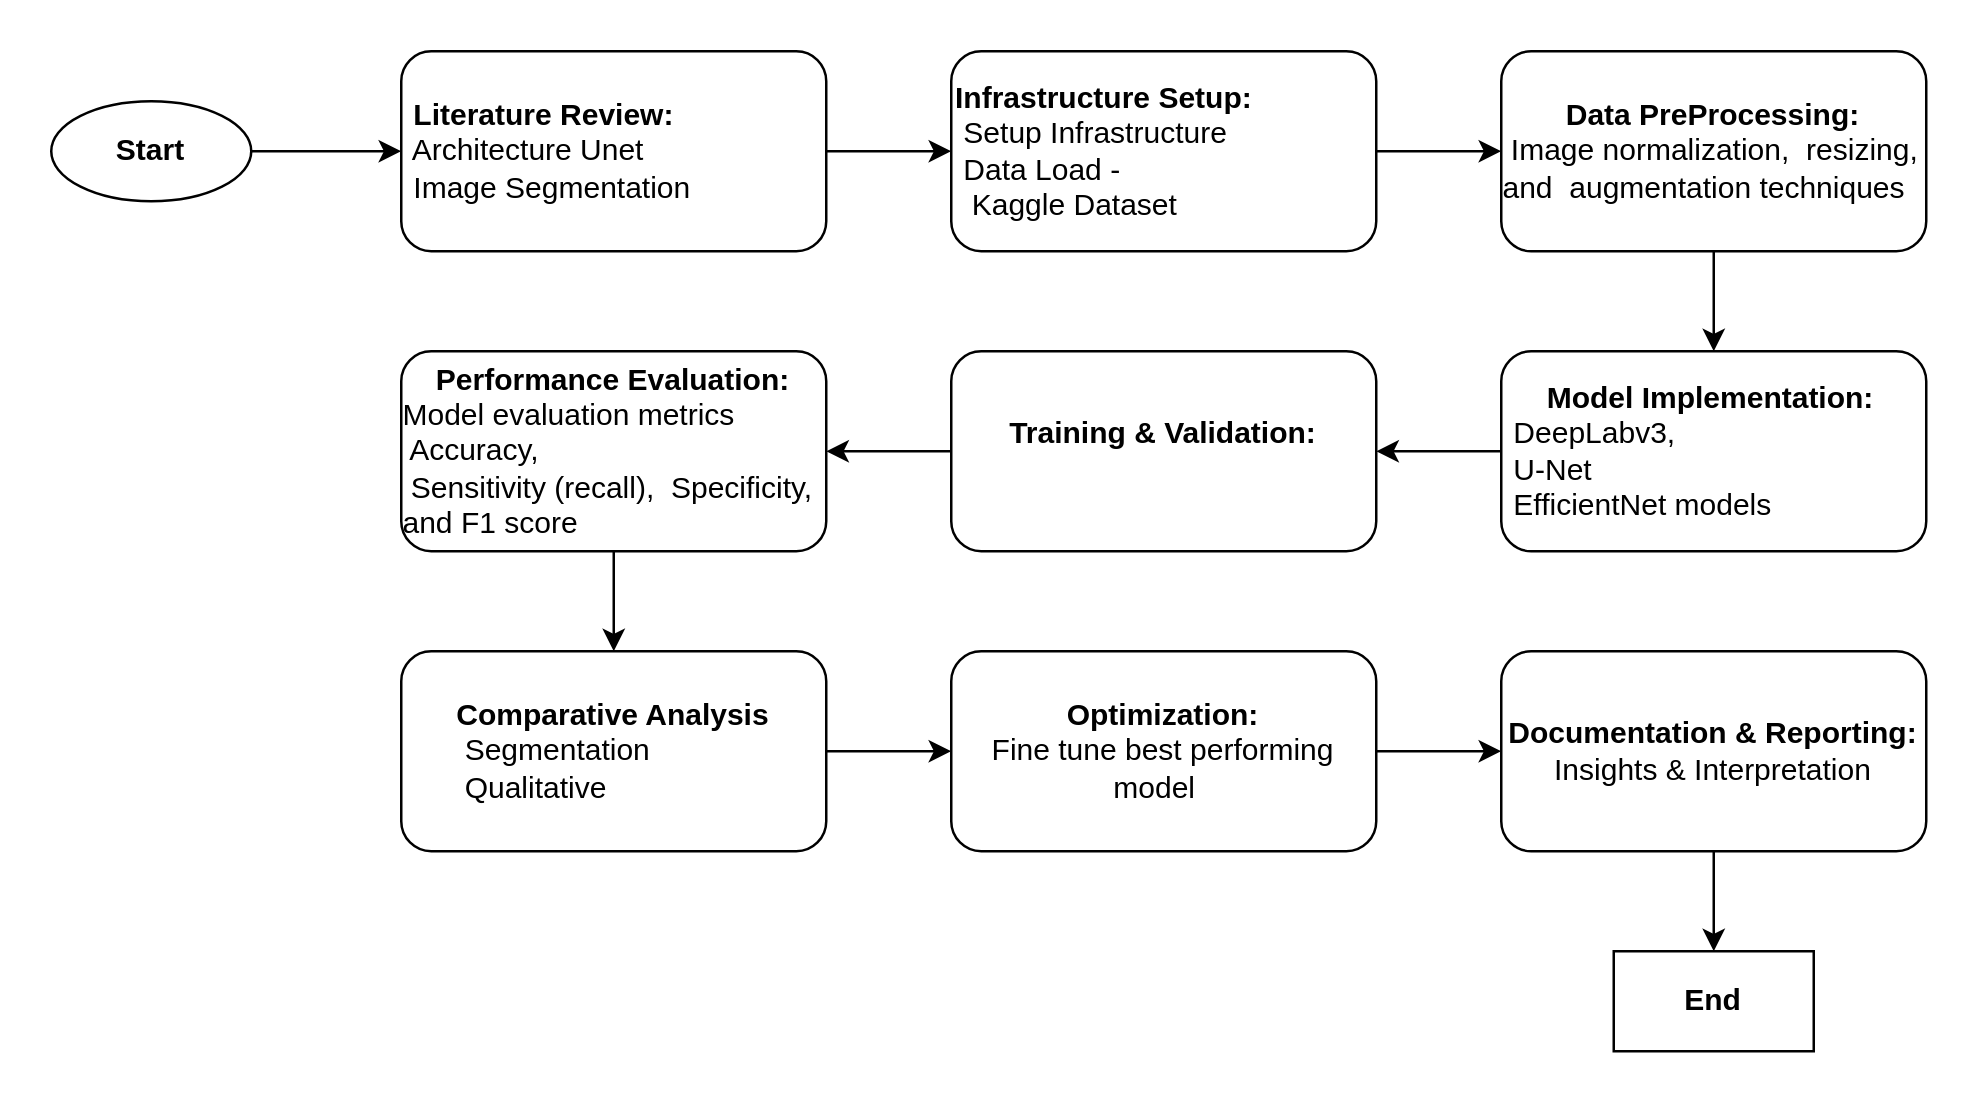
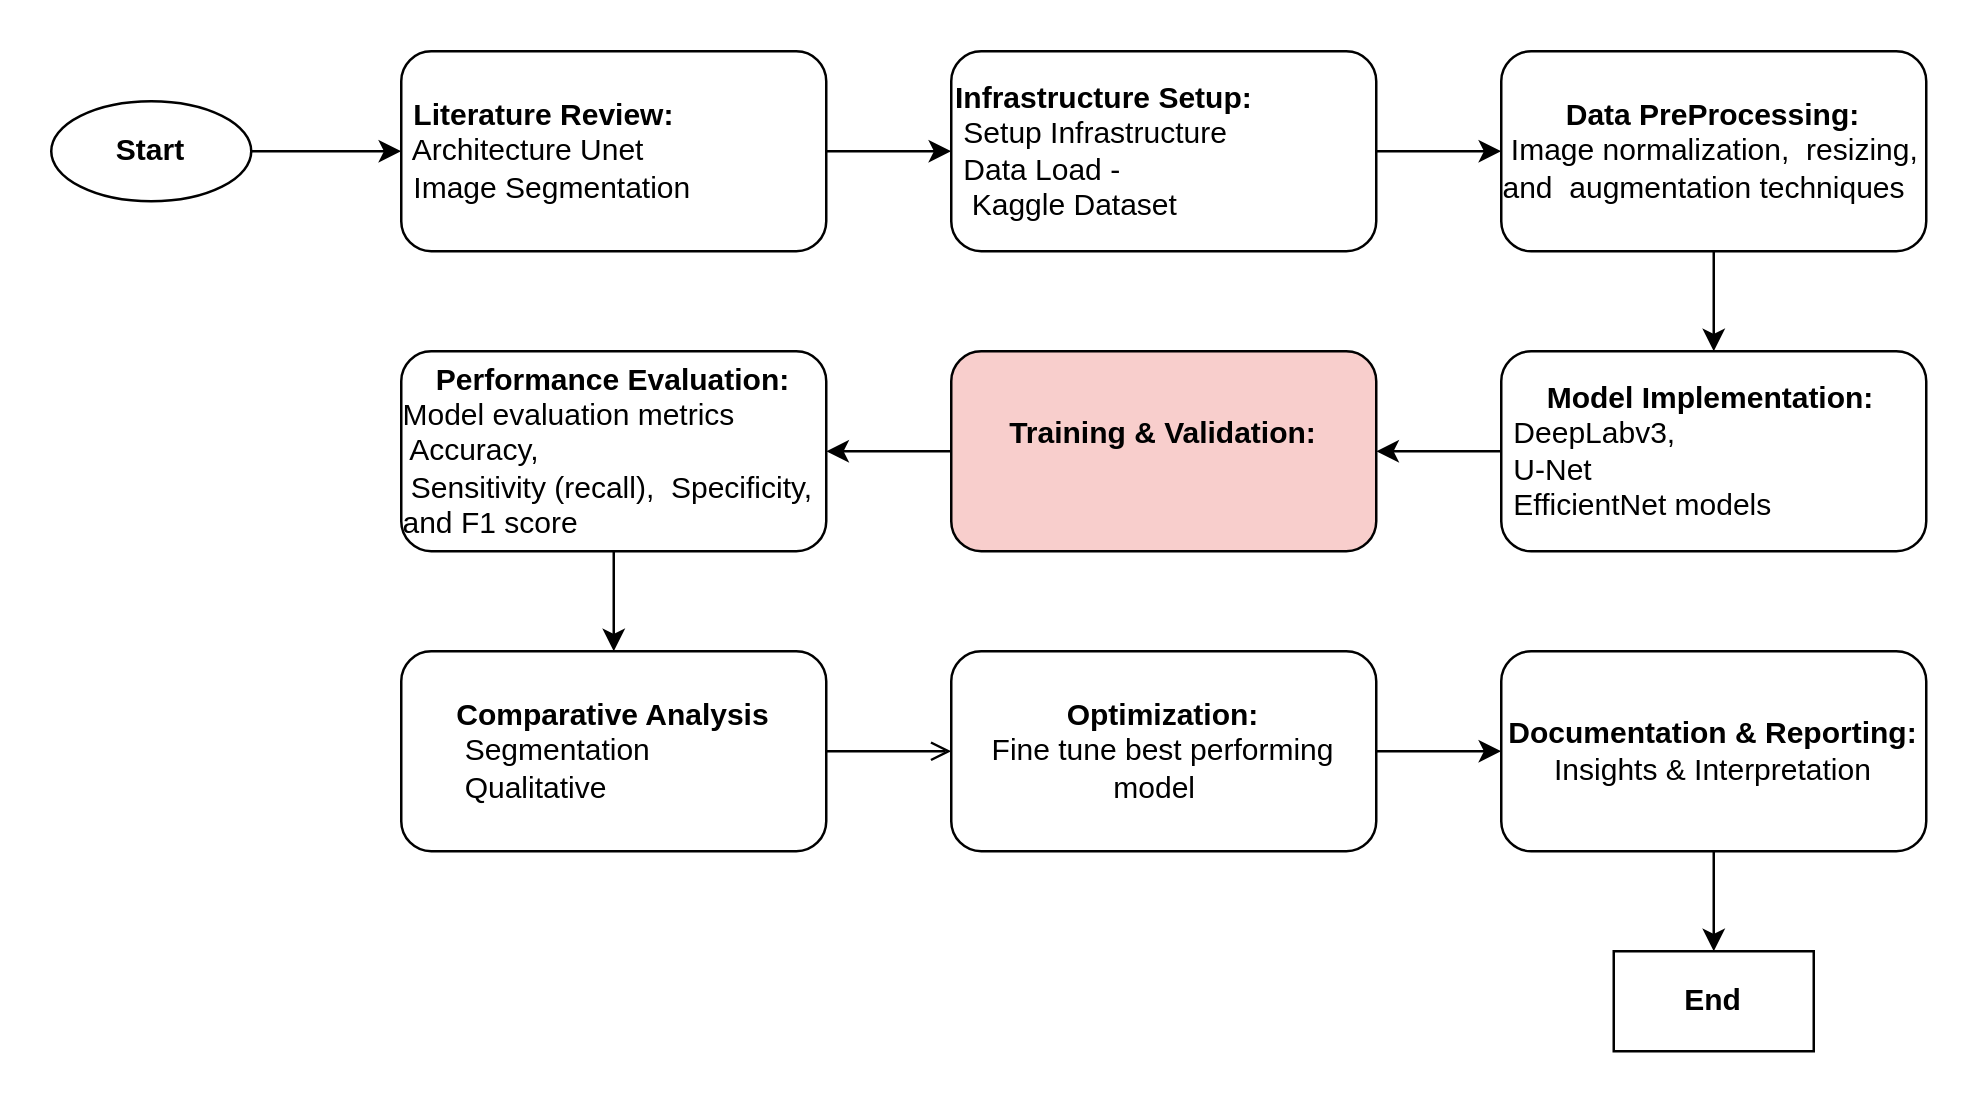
node "Training & Validation:": fillcolor #ffffff -> #f8cecc
edge "Comparative Analysis Segmentation Qualitative" -> "Optimization: Fine tune best performing model": arrowhead classic -> open
